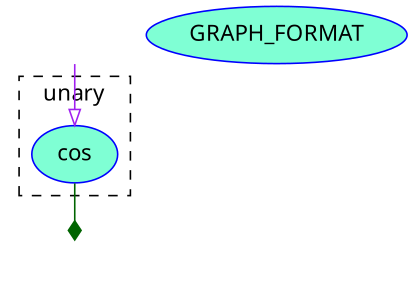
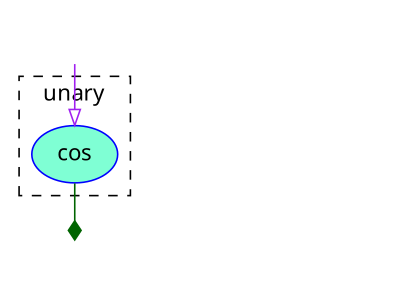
node "GRAPH_FORMAT": removed
